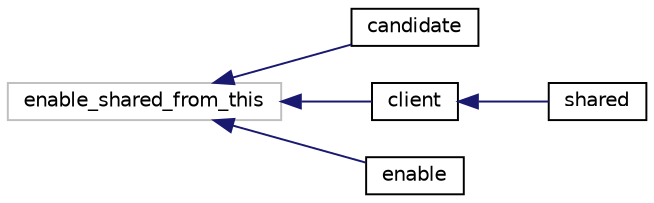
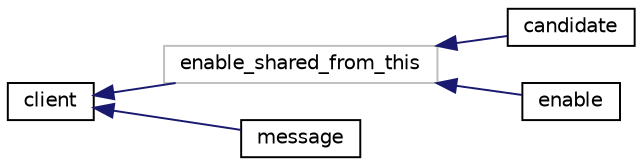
edge "client" -> "enable_shared_from_this": reversed
node "shared": label "shared" -> "message"
